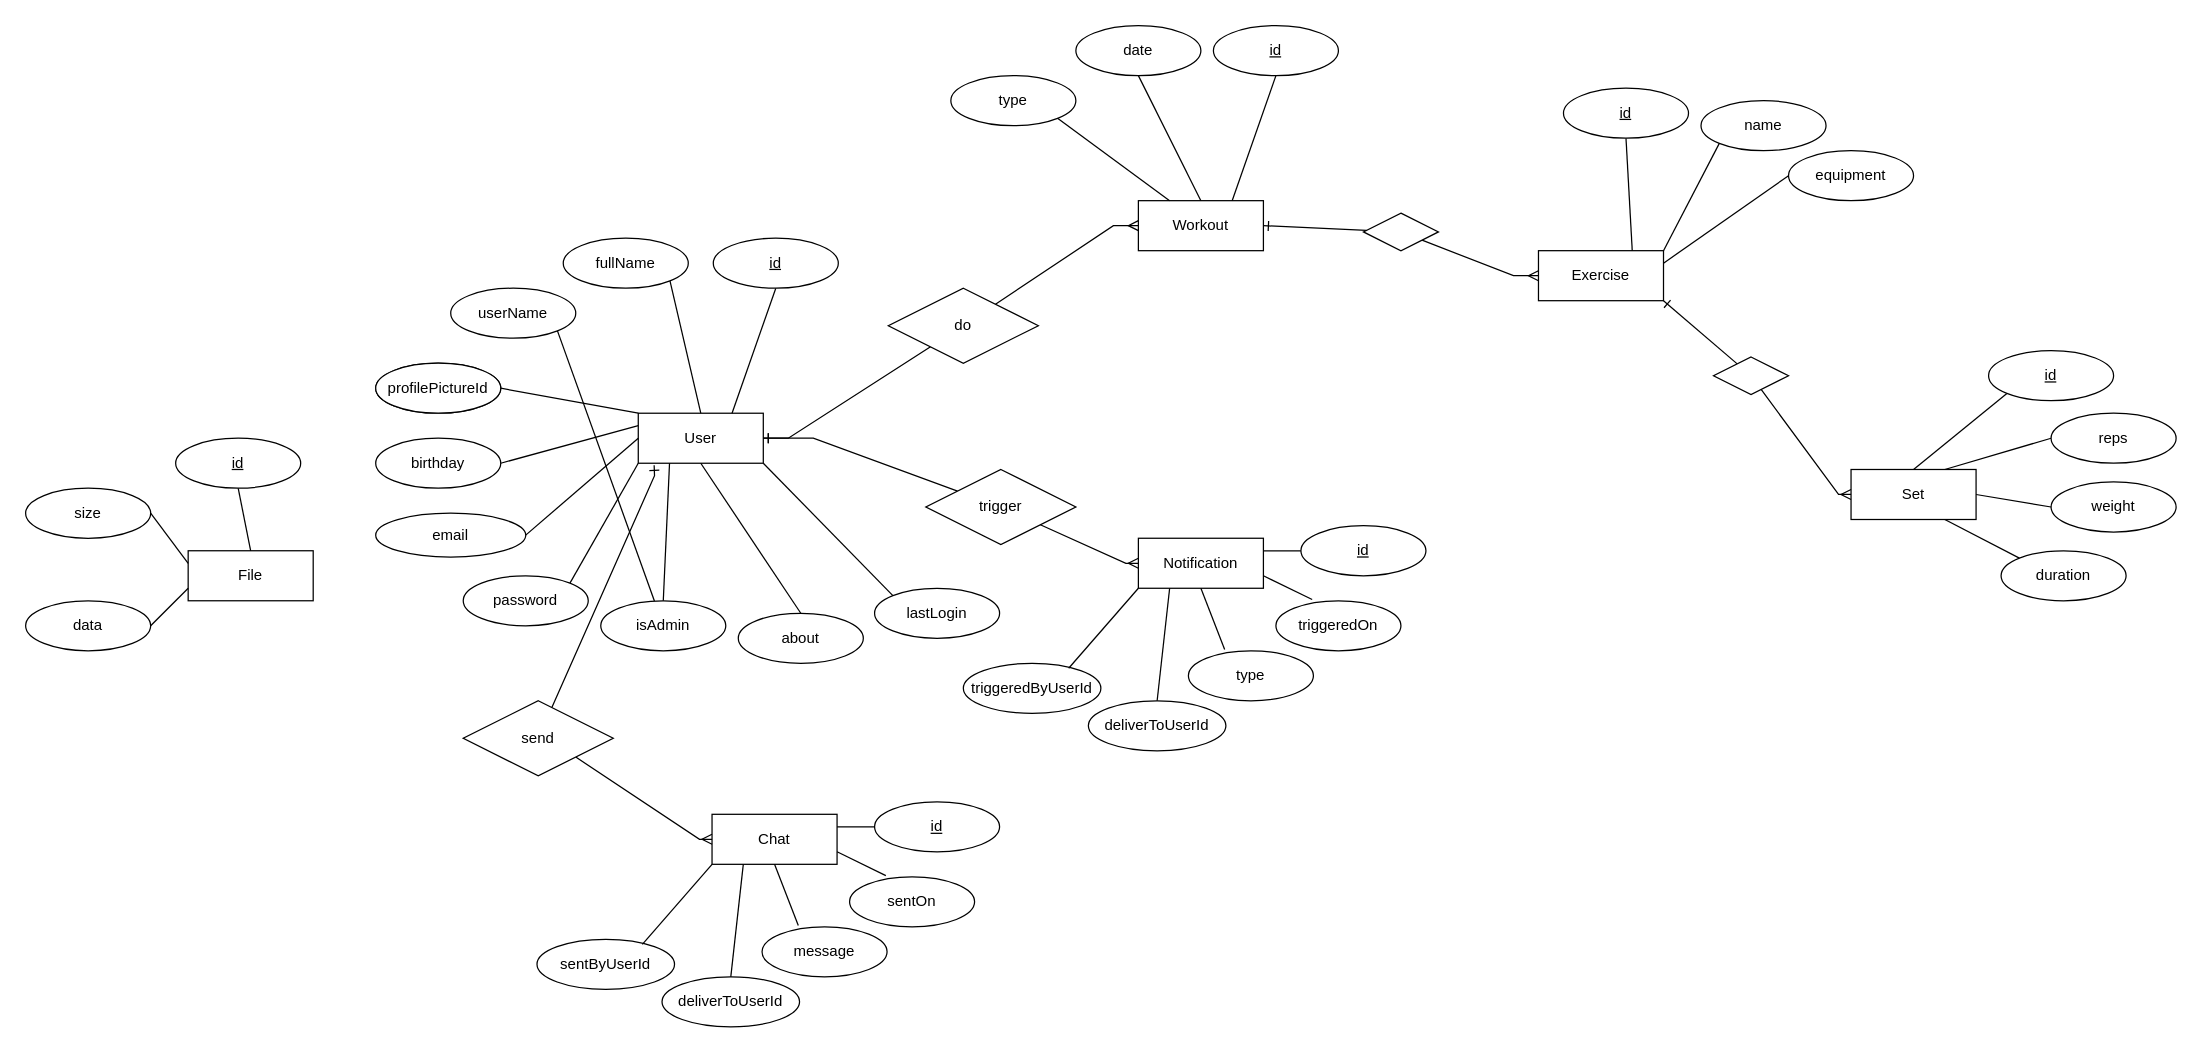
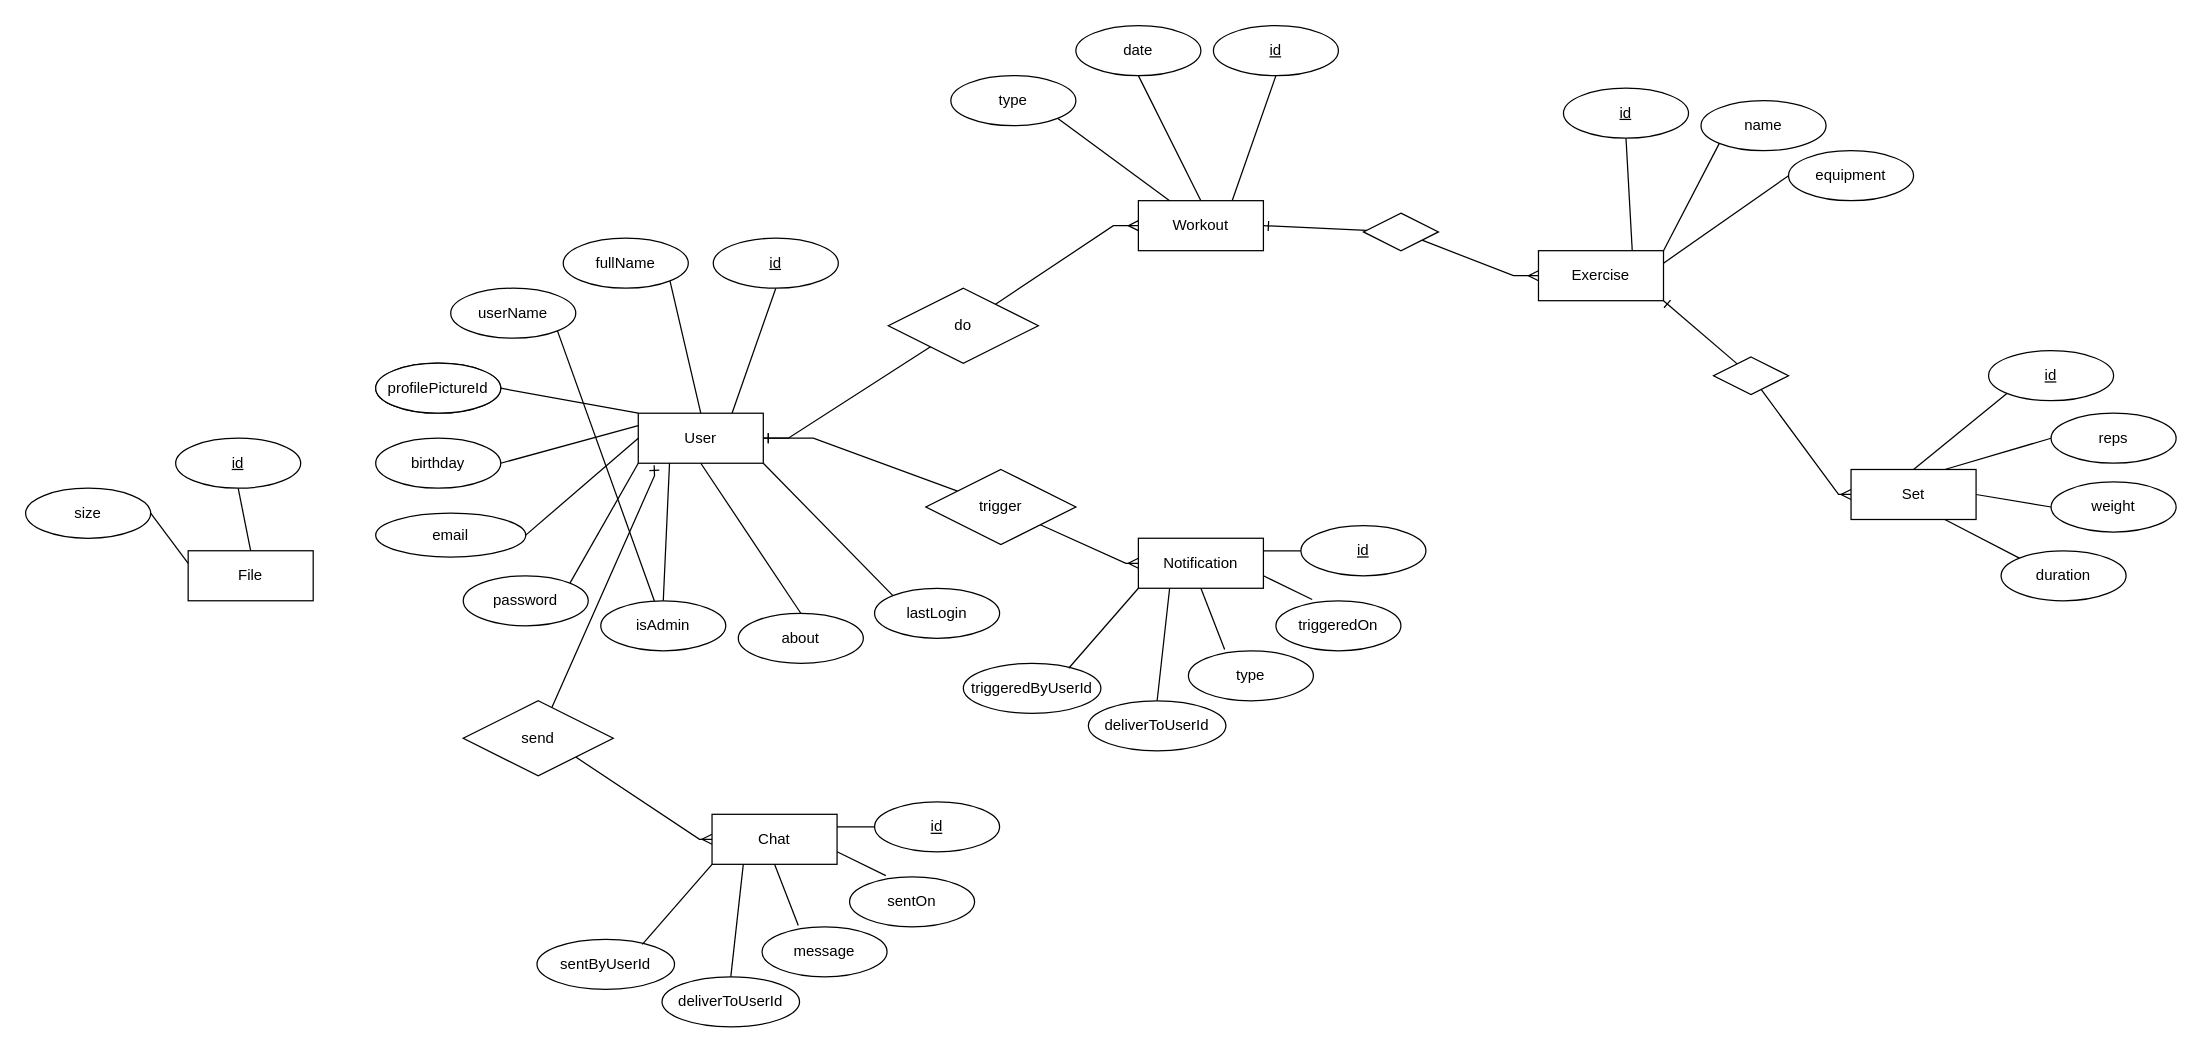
edge "File" -- "data": removed
node "data": removed
